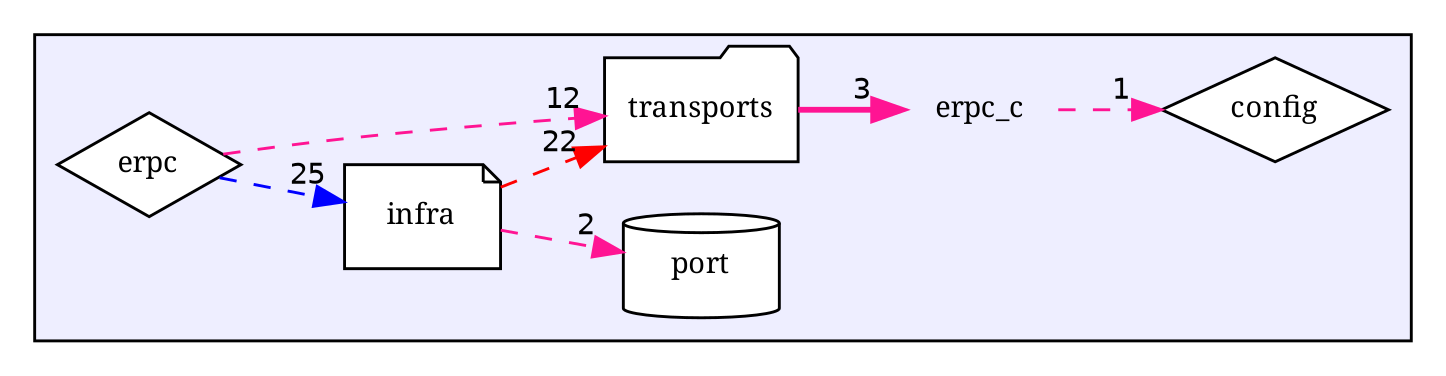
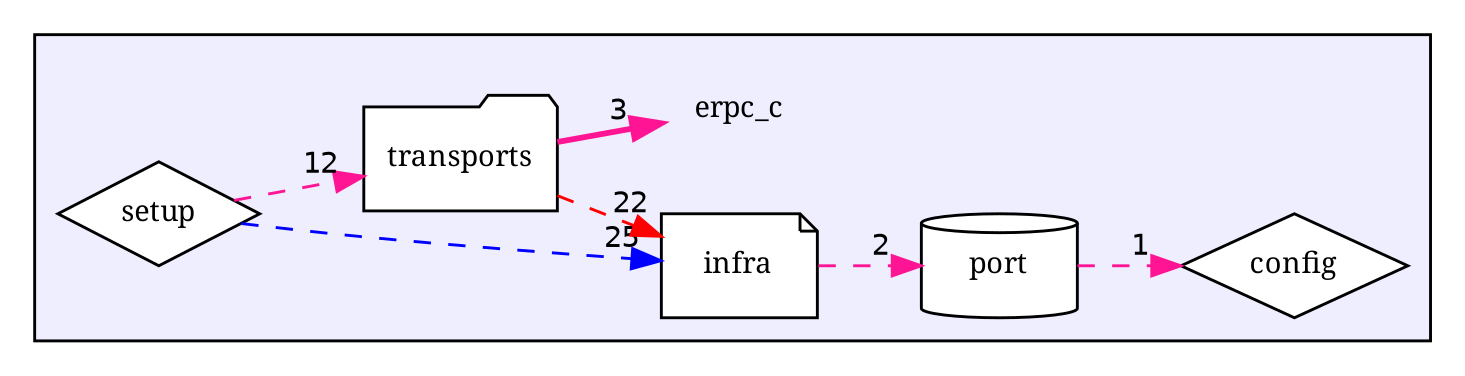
edge "erpc_c" -> "config": now "port" -> "config"
node "erpc": label "erpc" -> "setup"
edge "infra" -> "transports": reversed
